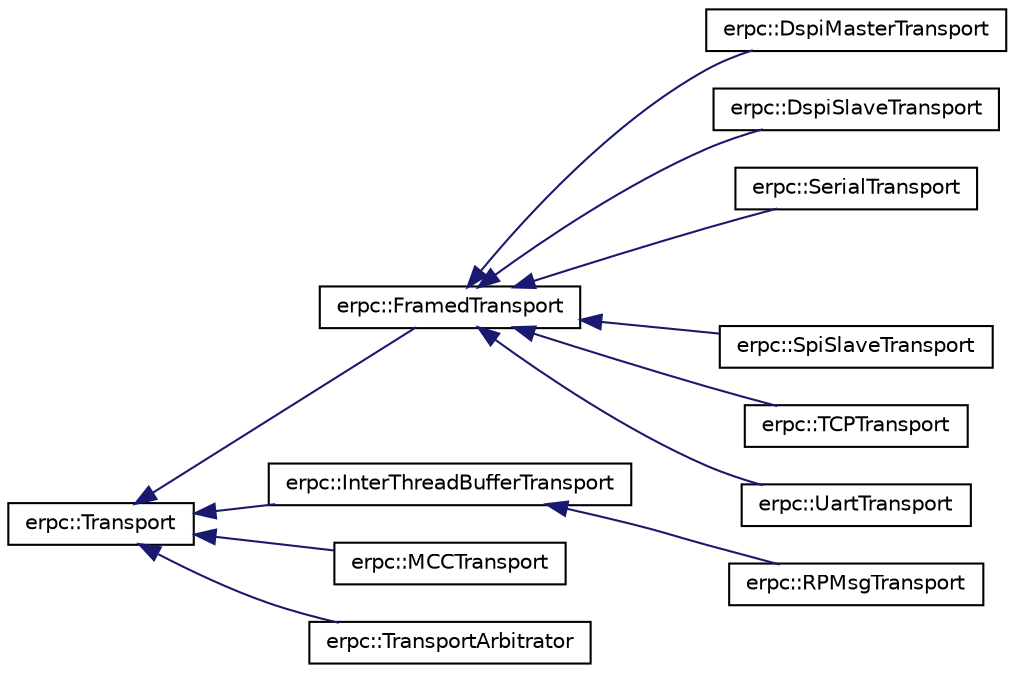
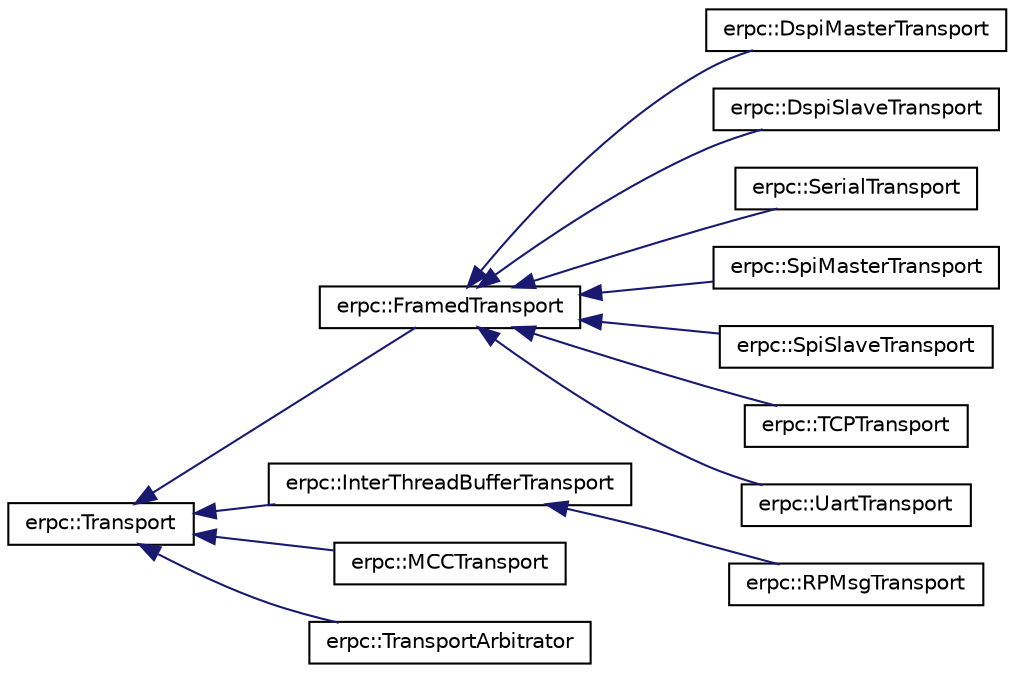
node "erpc::SpiMasterTransport": added
